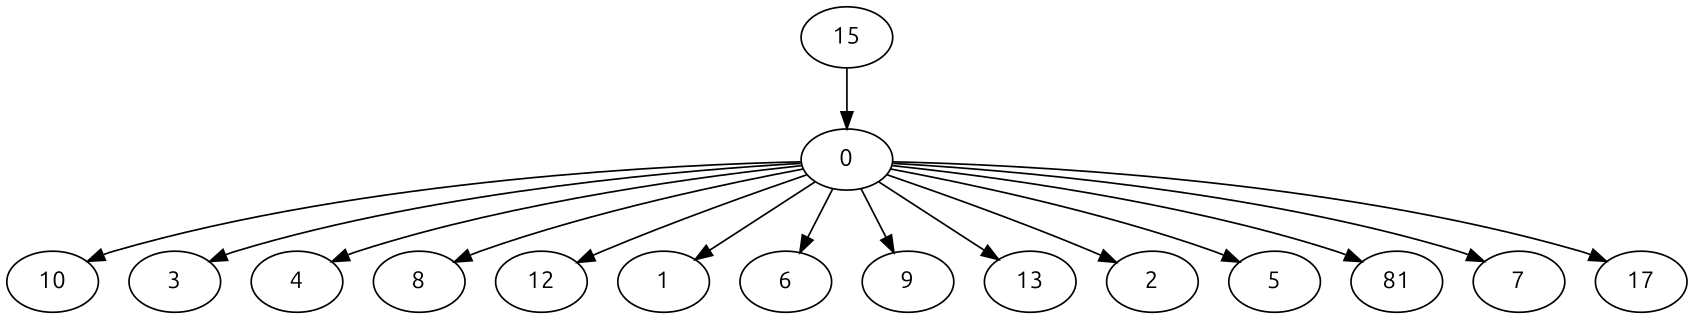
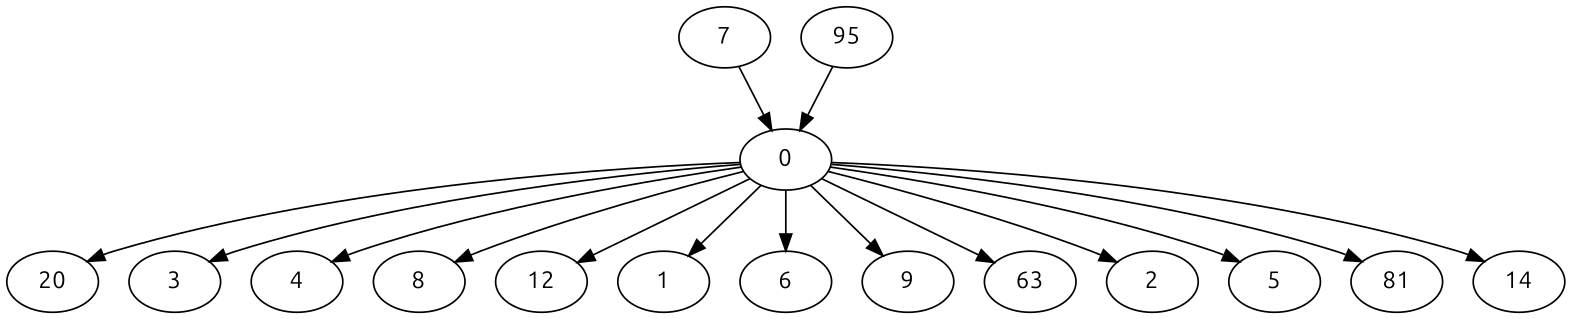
node "15": label "15" -> "95"
edge "0" -> "7": reversed
node "10": label "10" -> "20"
node "13": label "13" -> "63"
node "17": label "17" -> "14"
